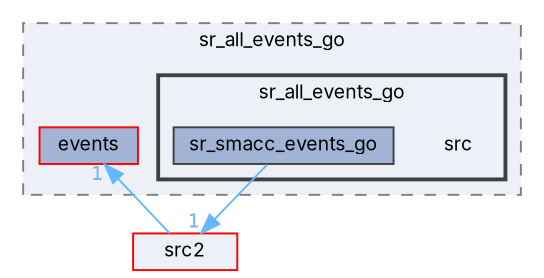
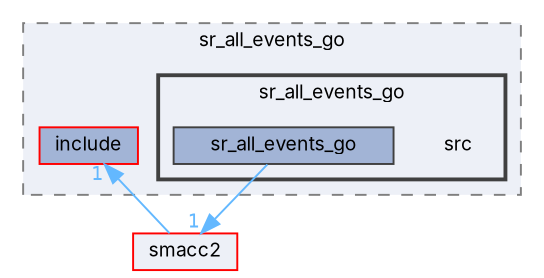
node "events": label "events" -> "include"
node "sr_smacc_events_go": label "sr_smacc_events_go" -> "sr_all_events_go"
node "src2": label "src2" -> "smacc2"
